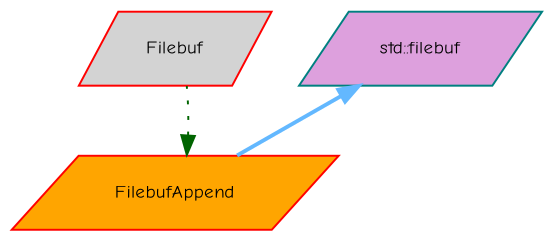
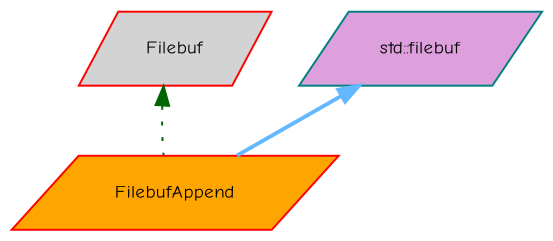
edge "Filebuf" -> "FilebufAppend": reversed
